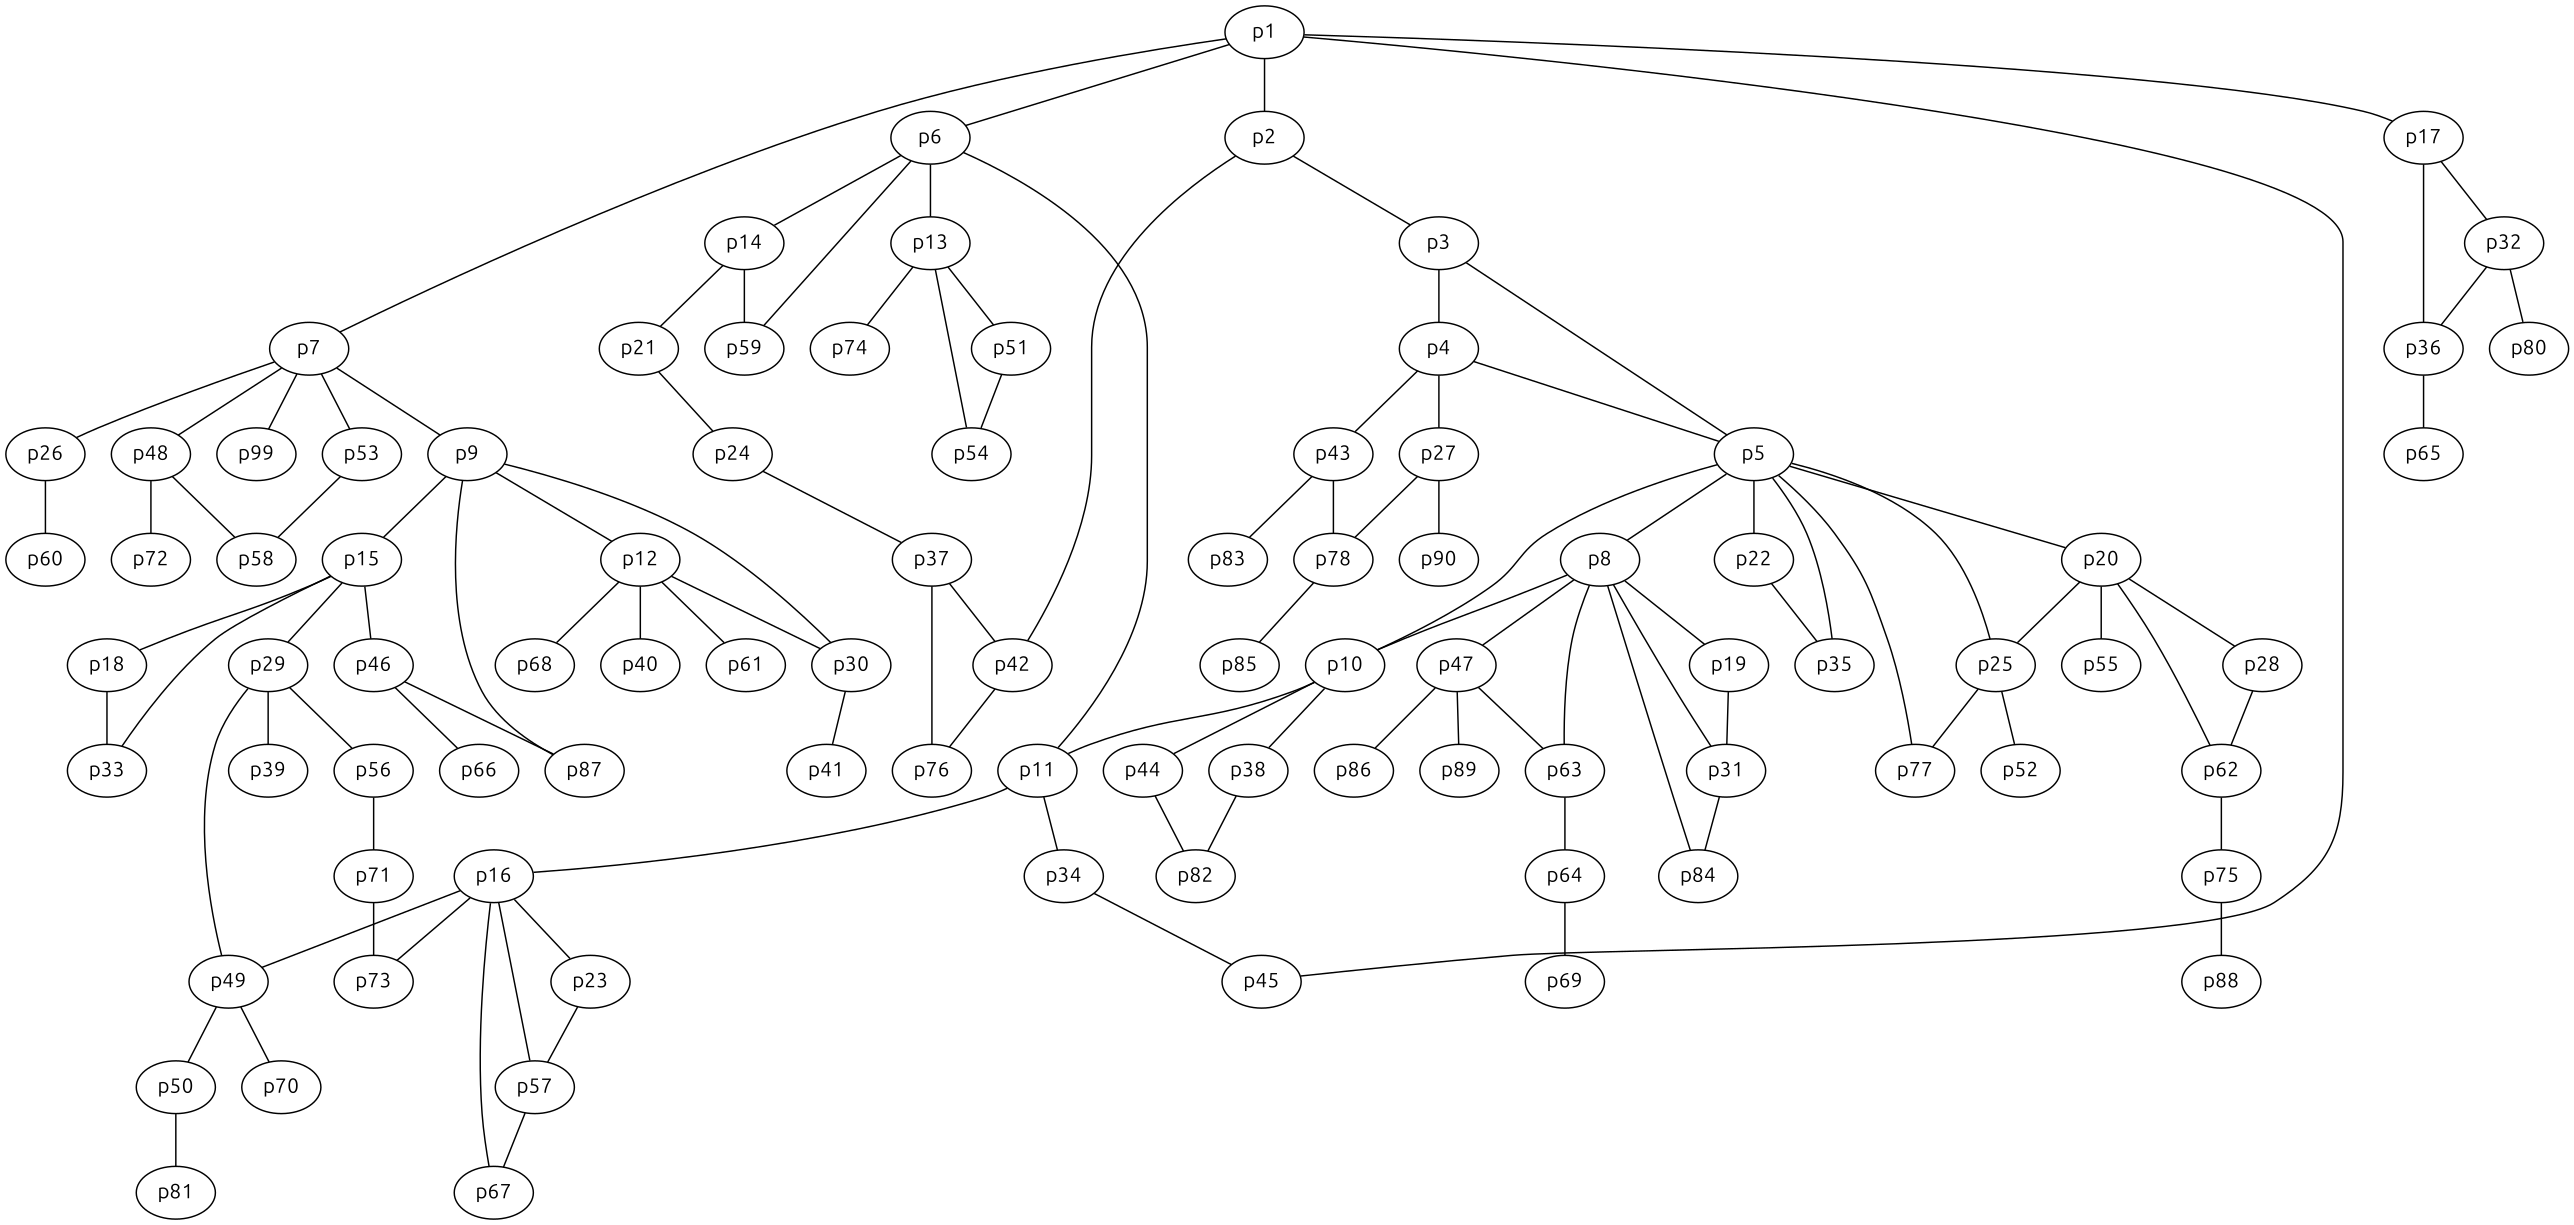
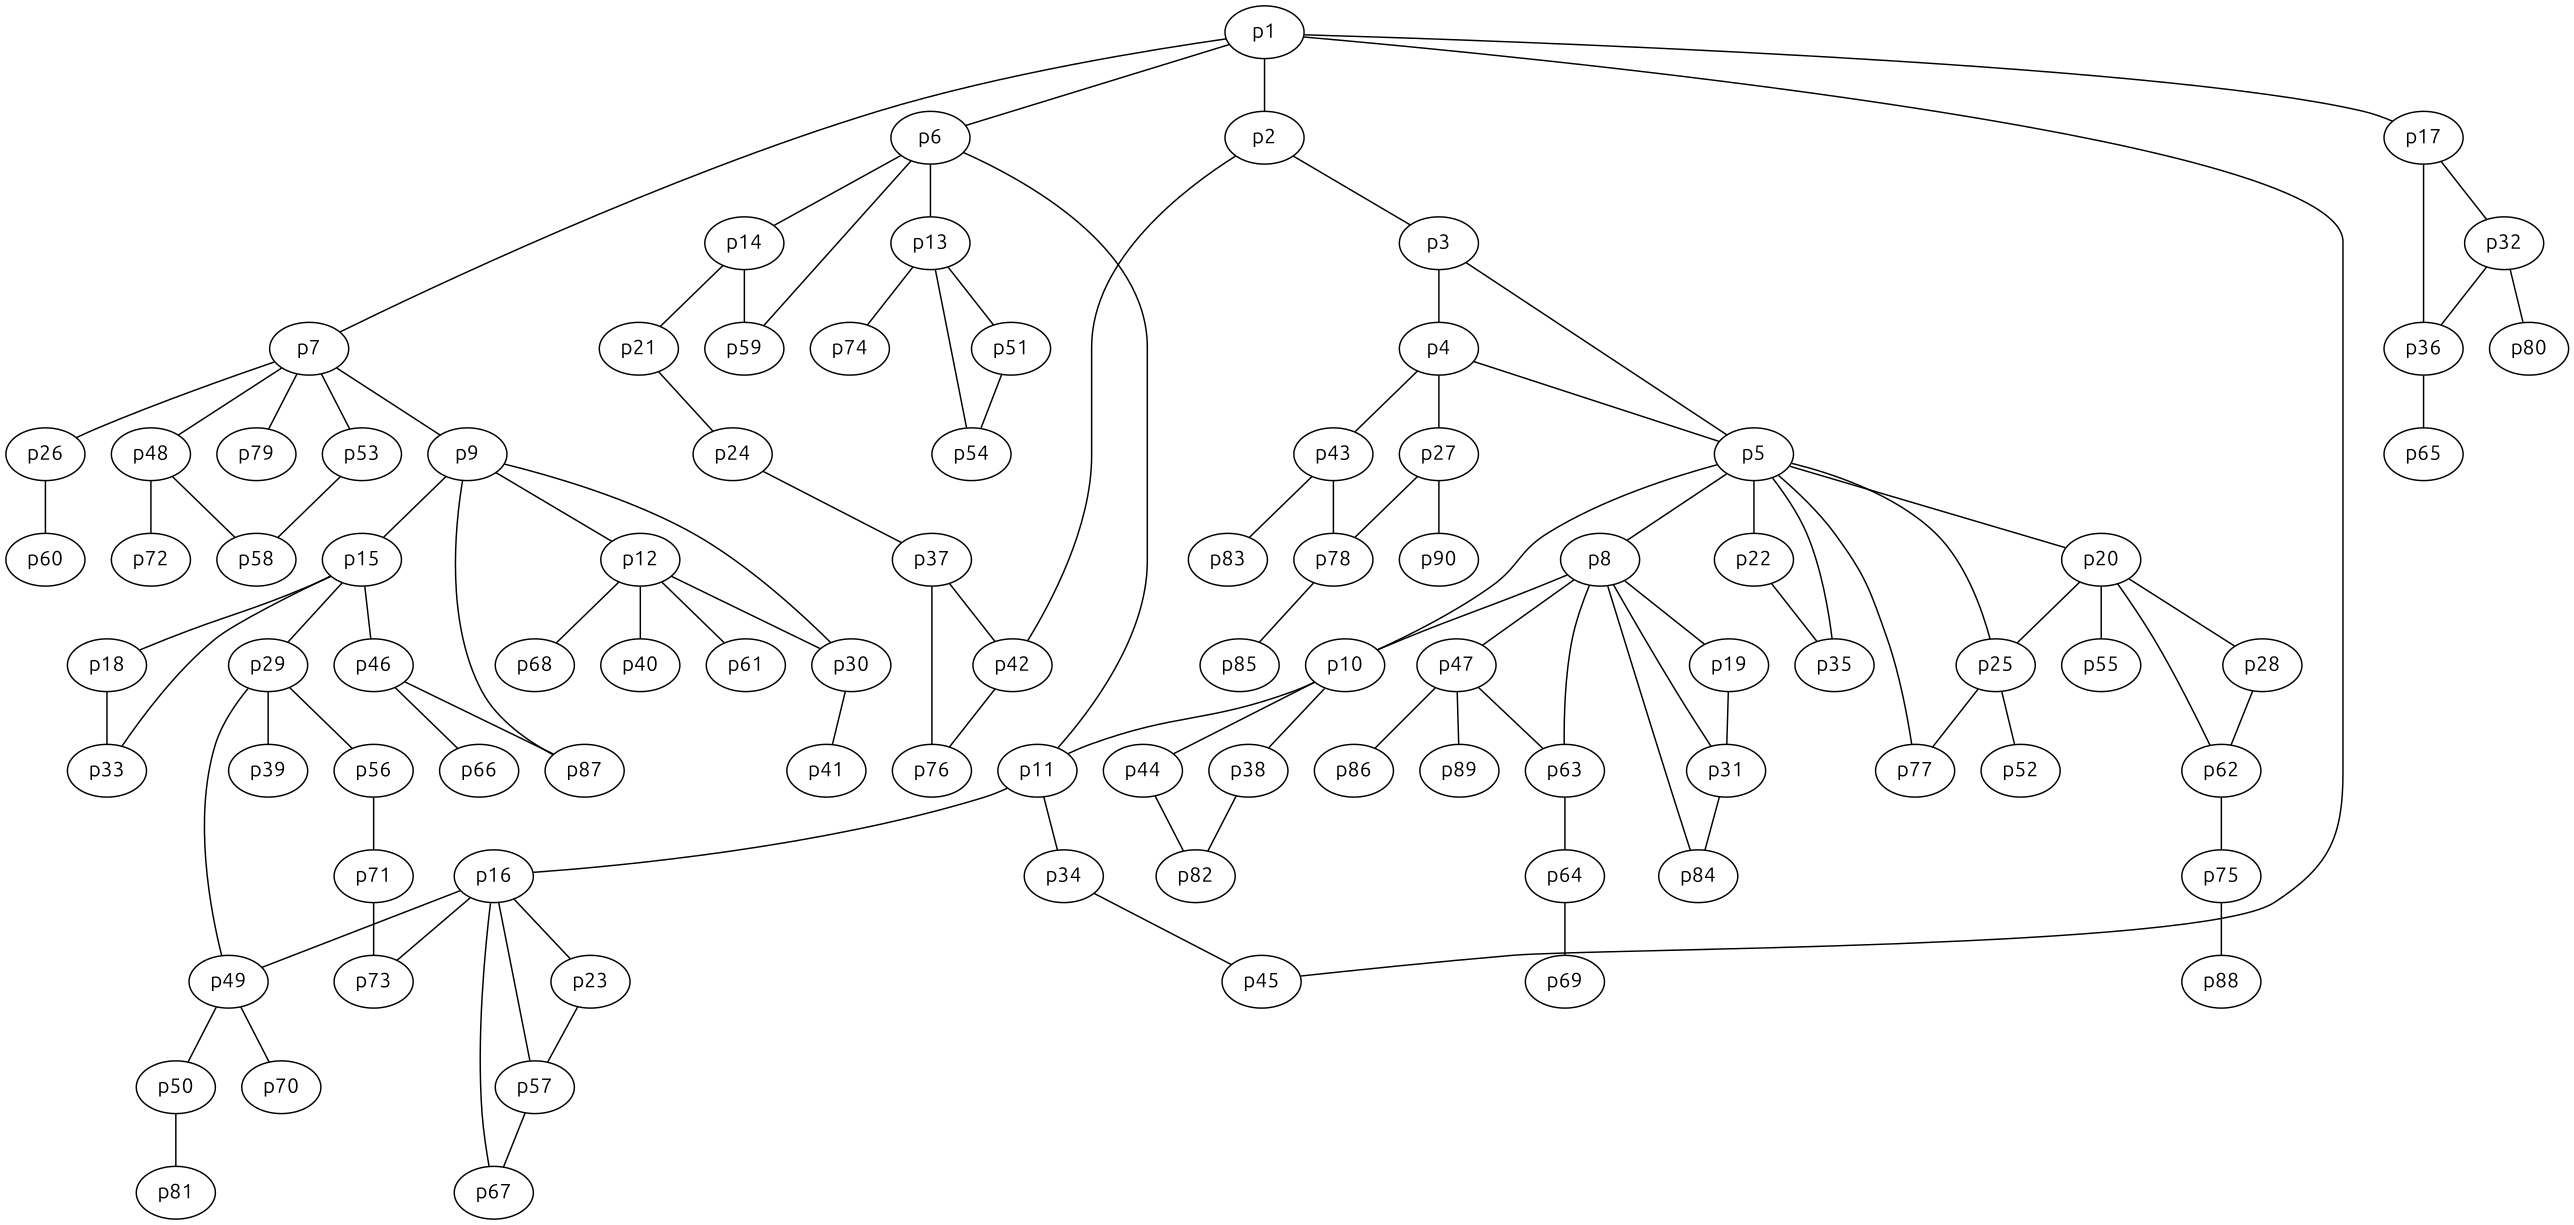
node "p99": label "p99" -> "p79"
